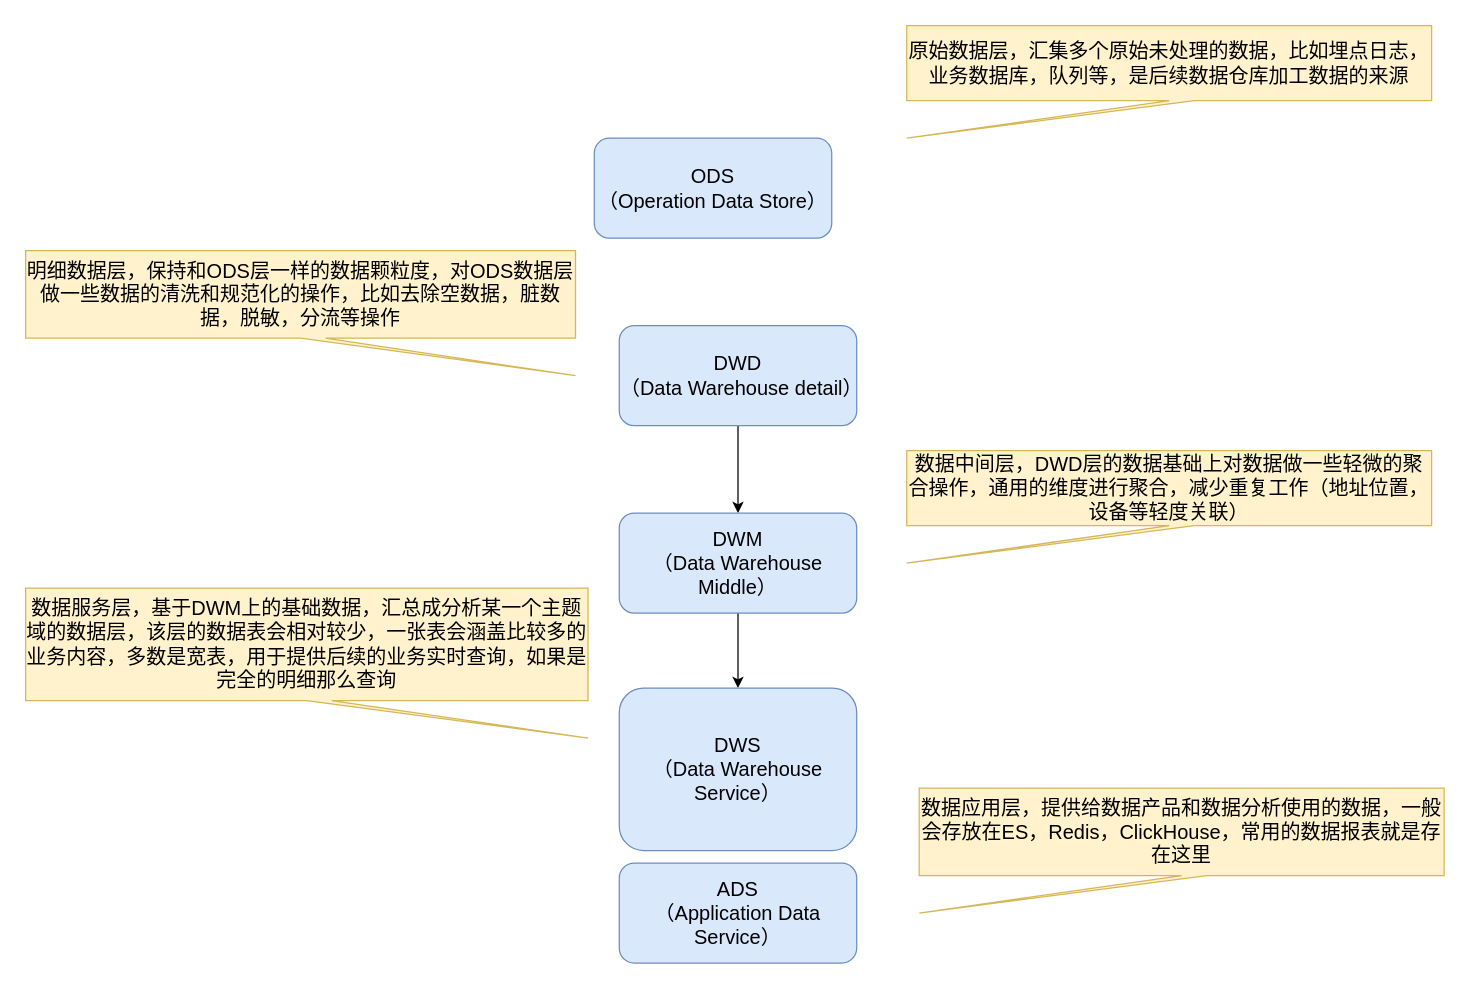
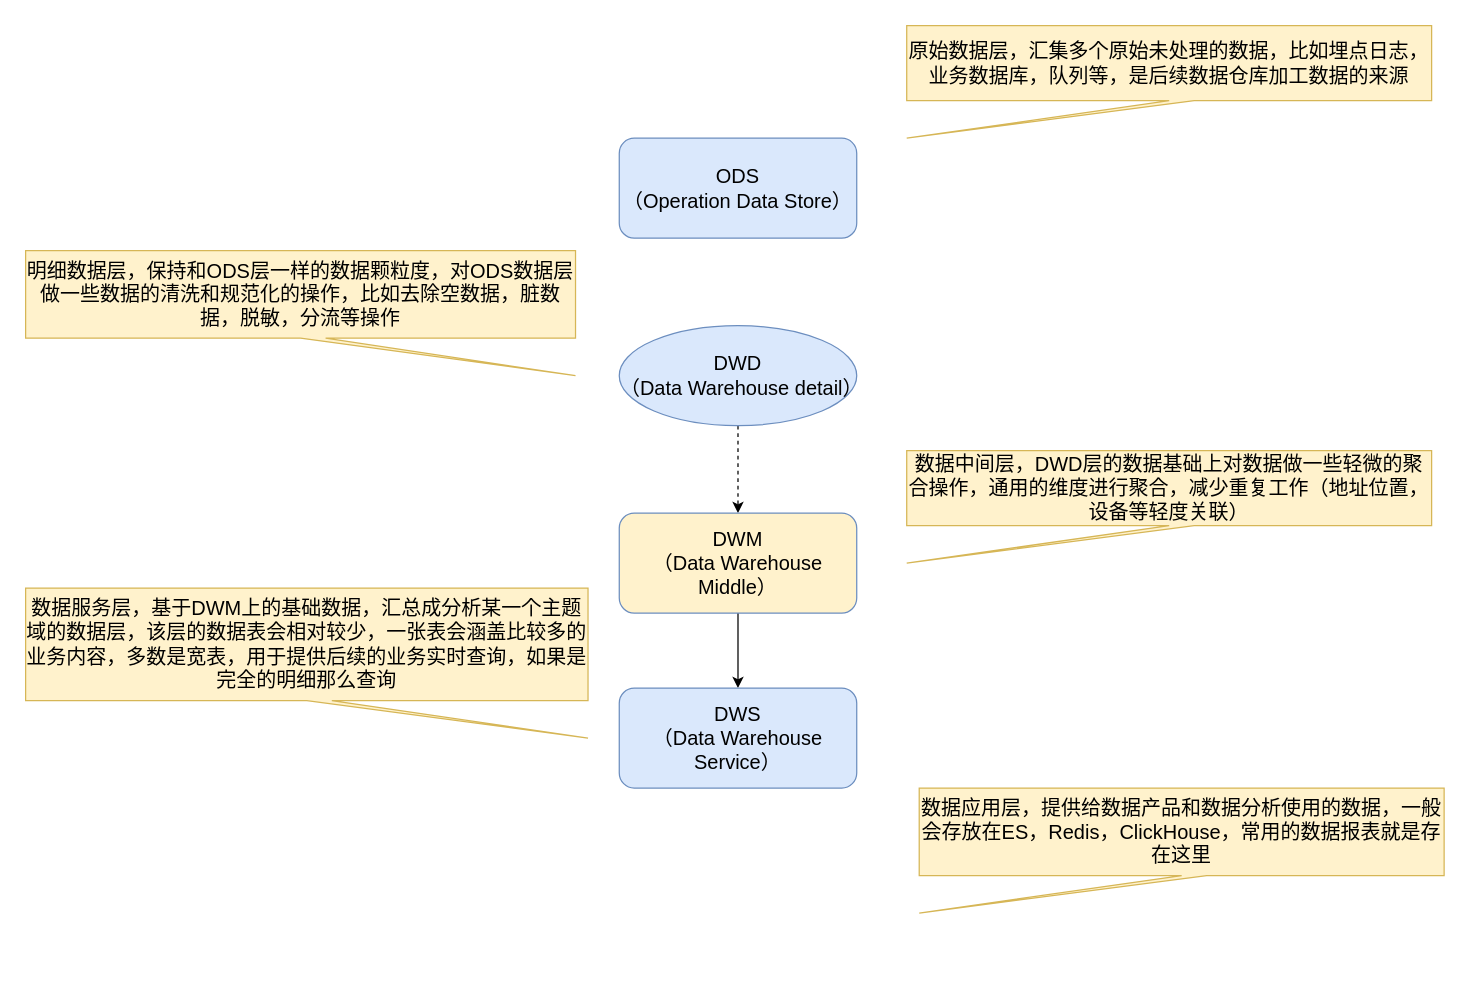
node "ODS （Operation Data Store）": moved (713, 188) -> (738, 188)
node "DWD （Data Warehouse detail）": shape rounded rectangle -> ellipse
edge "DWD （Data Warehouse detail）" -> "DWM （Data Warehouse Middle）": style solid -> dashed
node "DWM （Data Warehouse Middle）": fillcolor #dae8fc -> #fff2cc
node "DWS （Data Warehouse Service）": size 238x163 -> 238x100
node "ADS （Application Data Service）": removed
